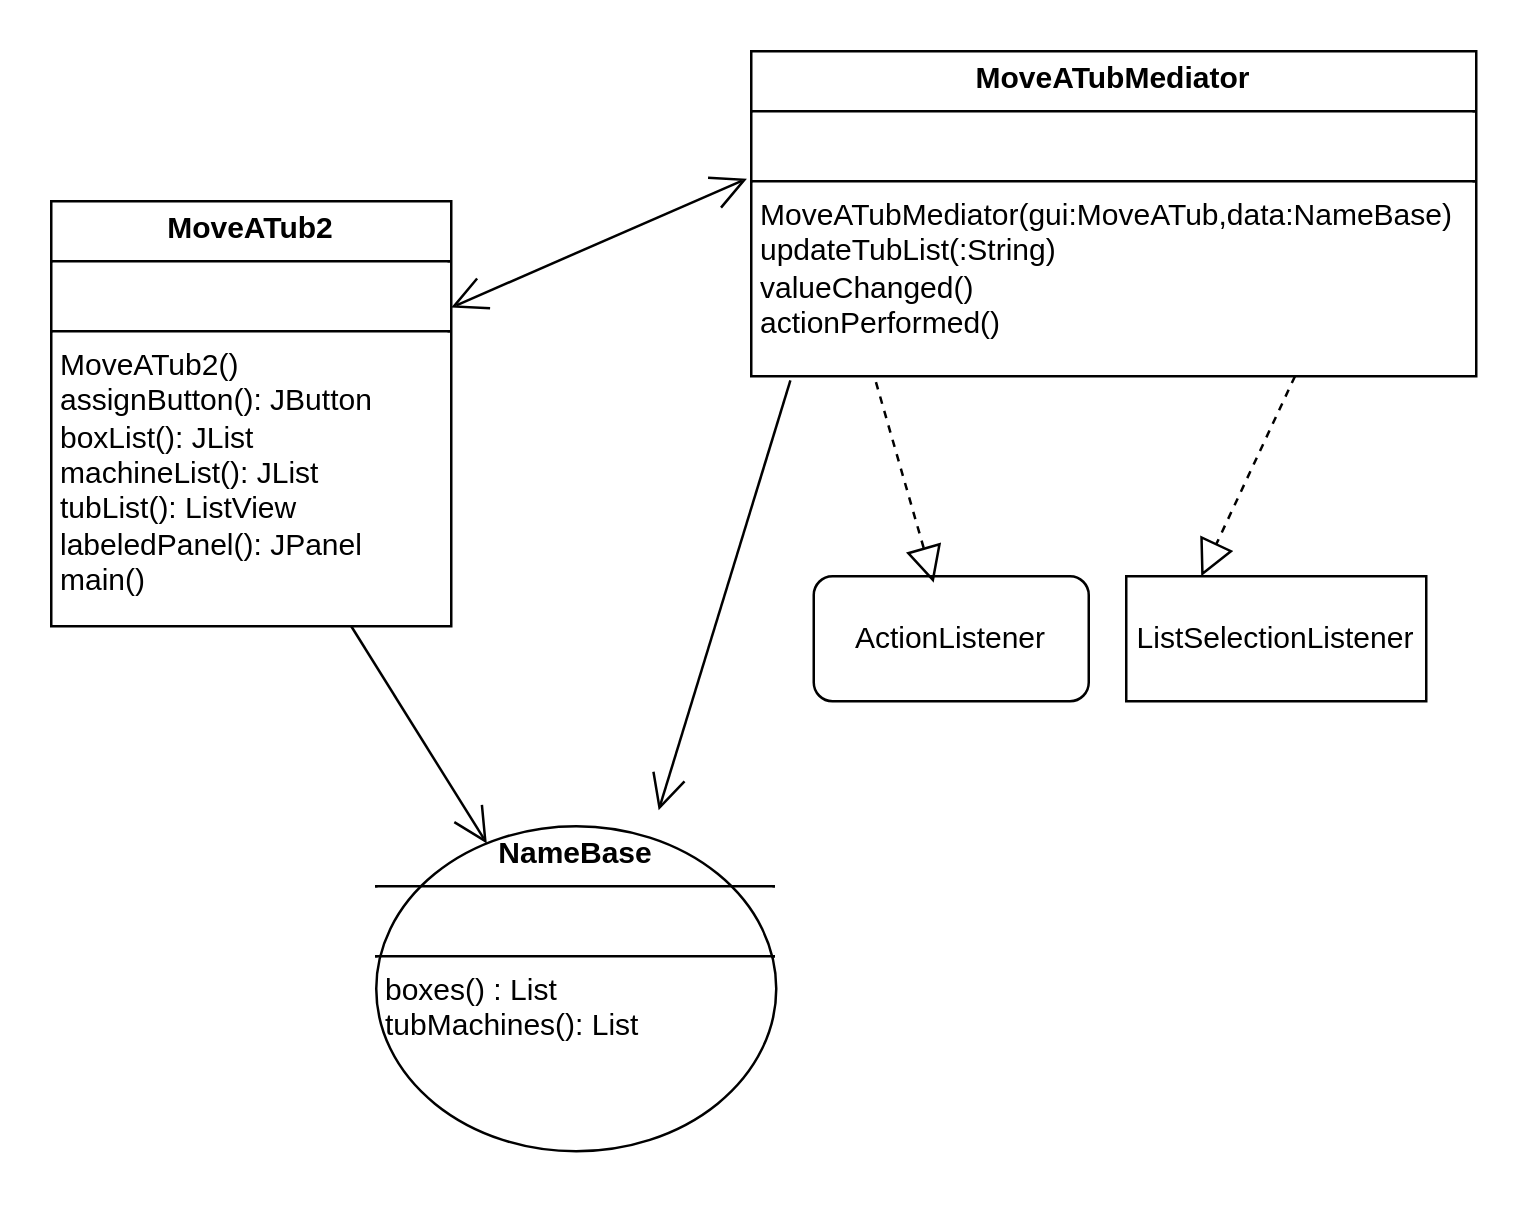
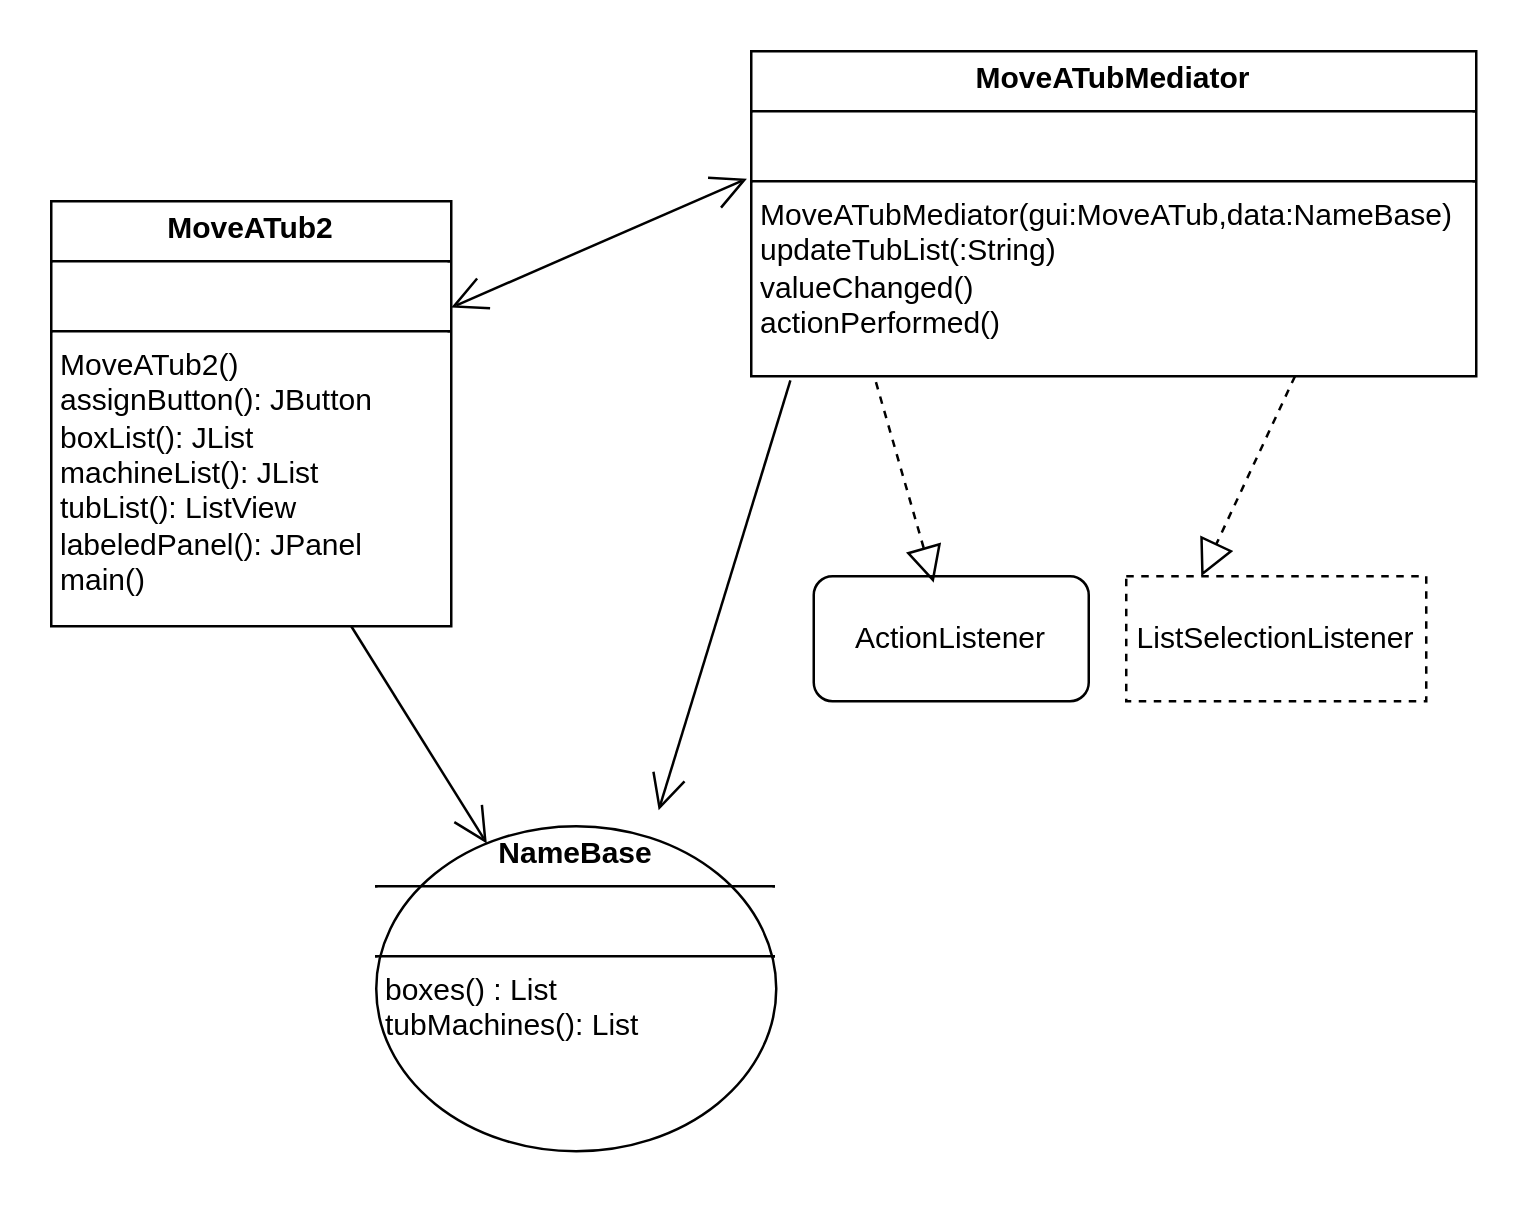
node "ListSelectionListener": style solid -> dashed
